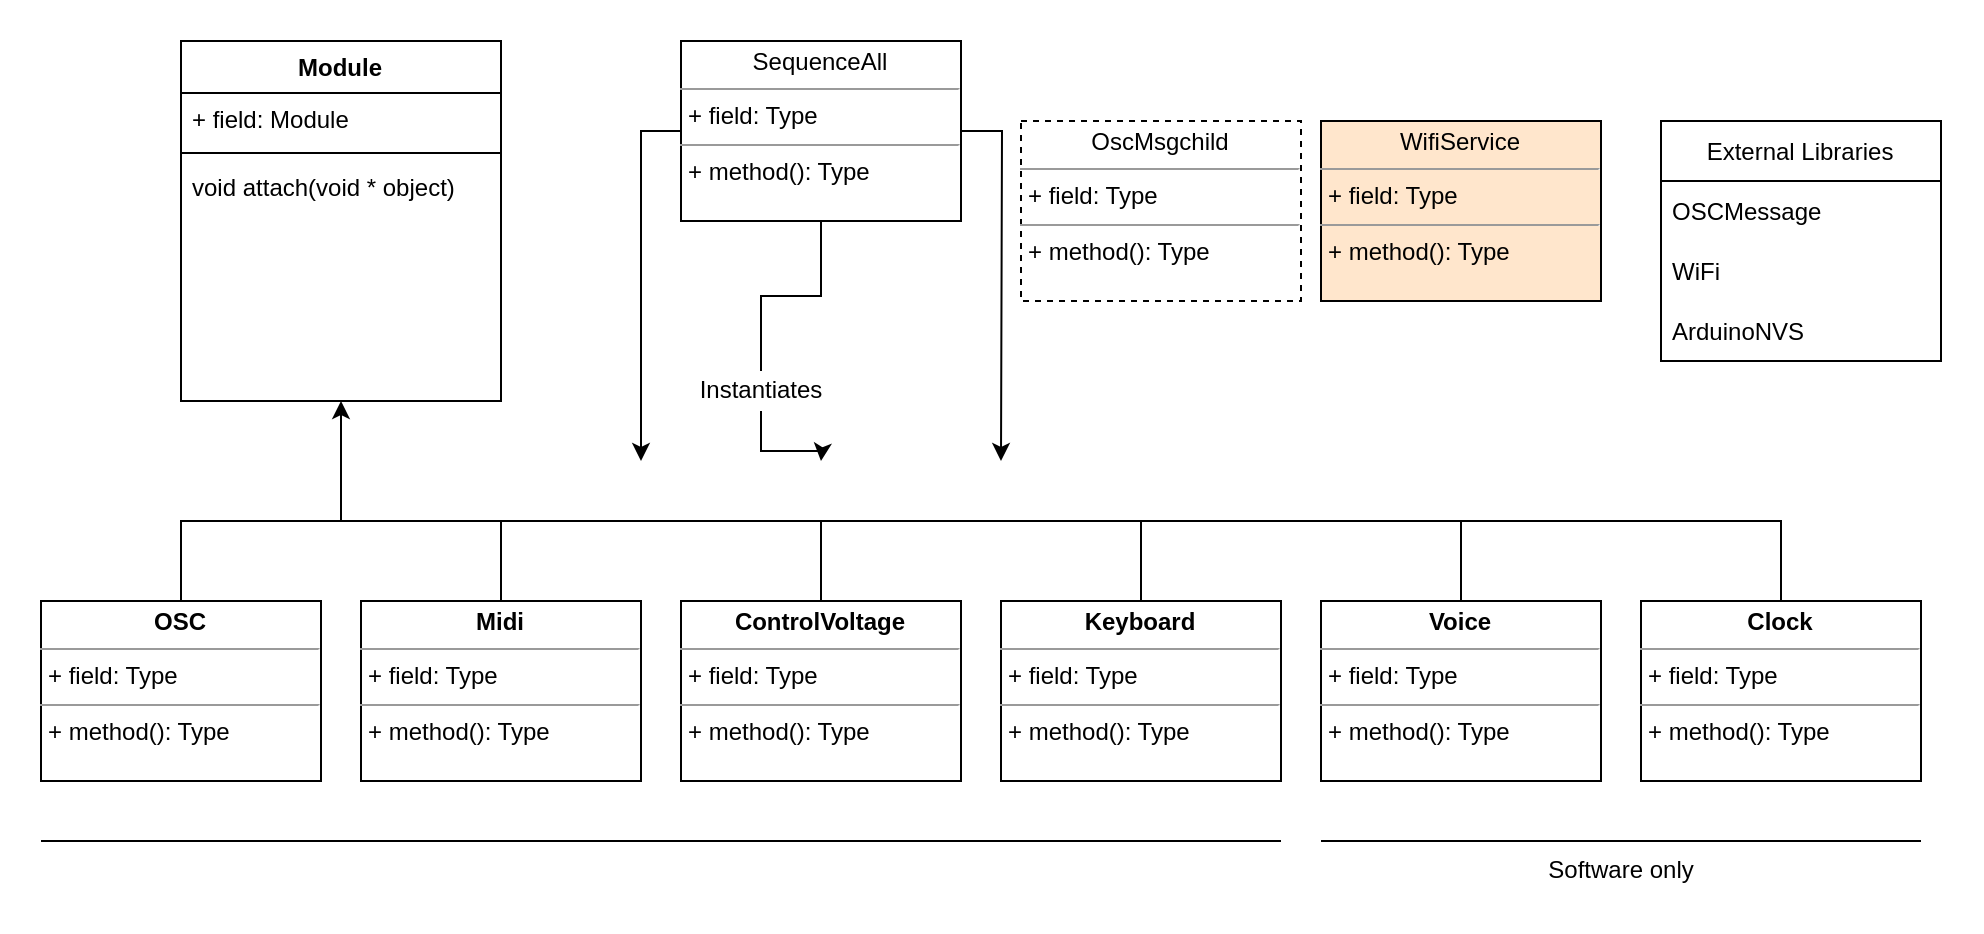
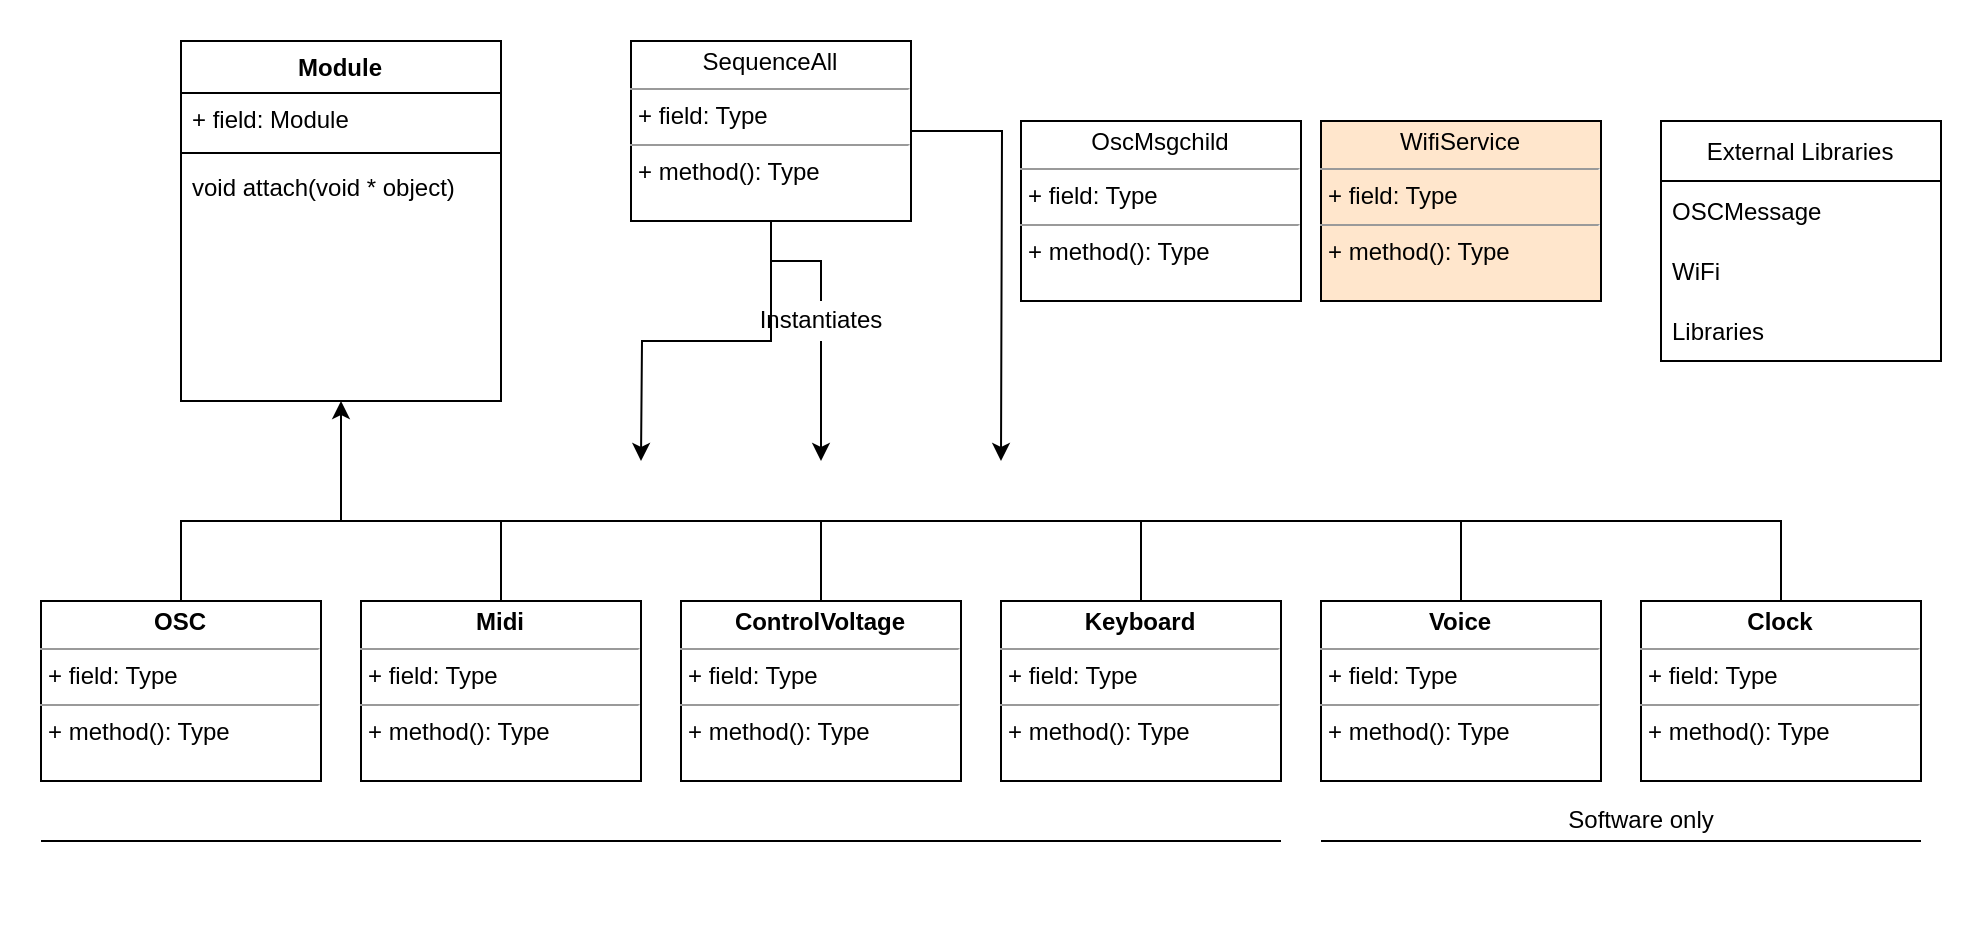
node "SequenceAll + field: Type + method(): Type": moved (821, 131) -> (771, 131)
node "OscMsgchild + field: Type + method(): Type": style dashed -> solid
node "ArduinoNVS": label "ArduinoNVS" -> "Libraries"
node "Instantiates": moved (761, 391) -> (821, 321)
node "Software only": moved (1621, 871) -> (1641, 821)
